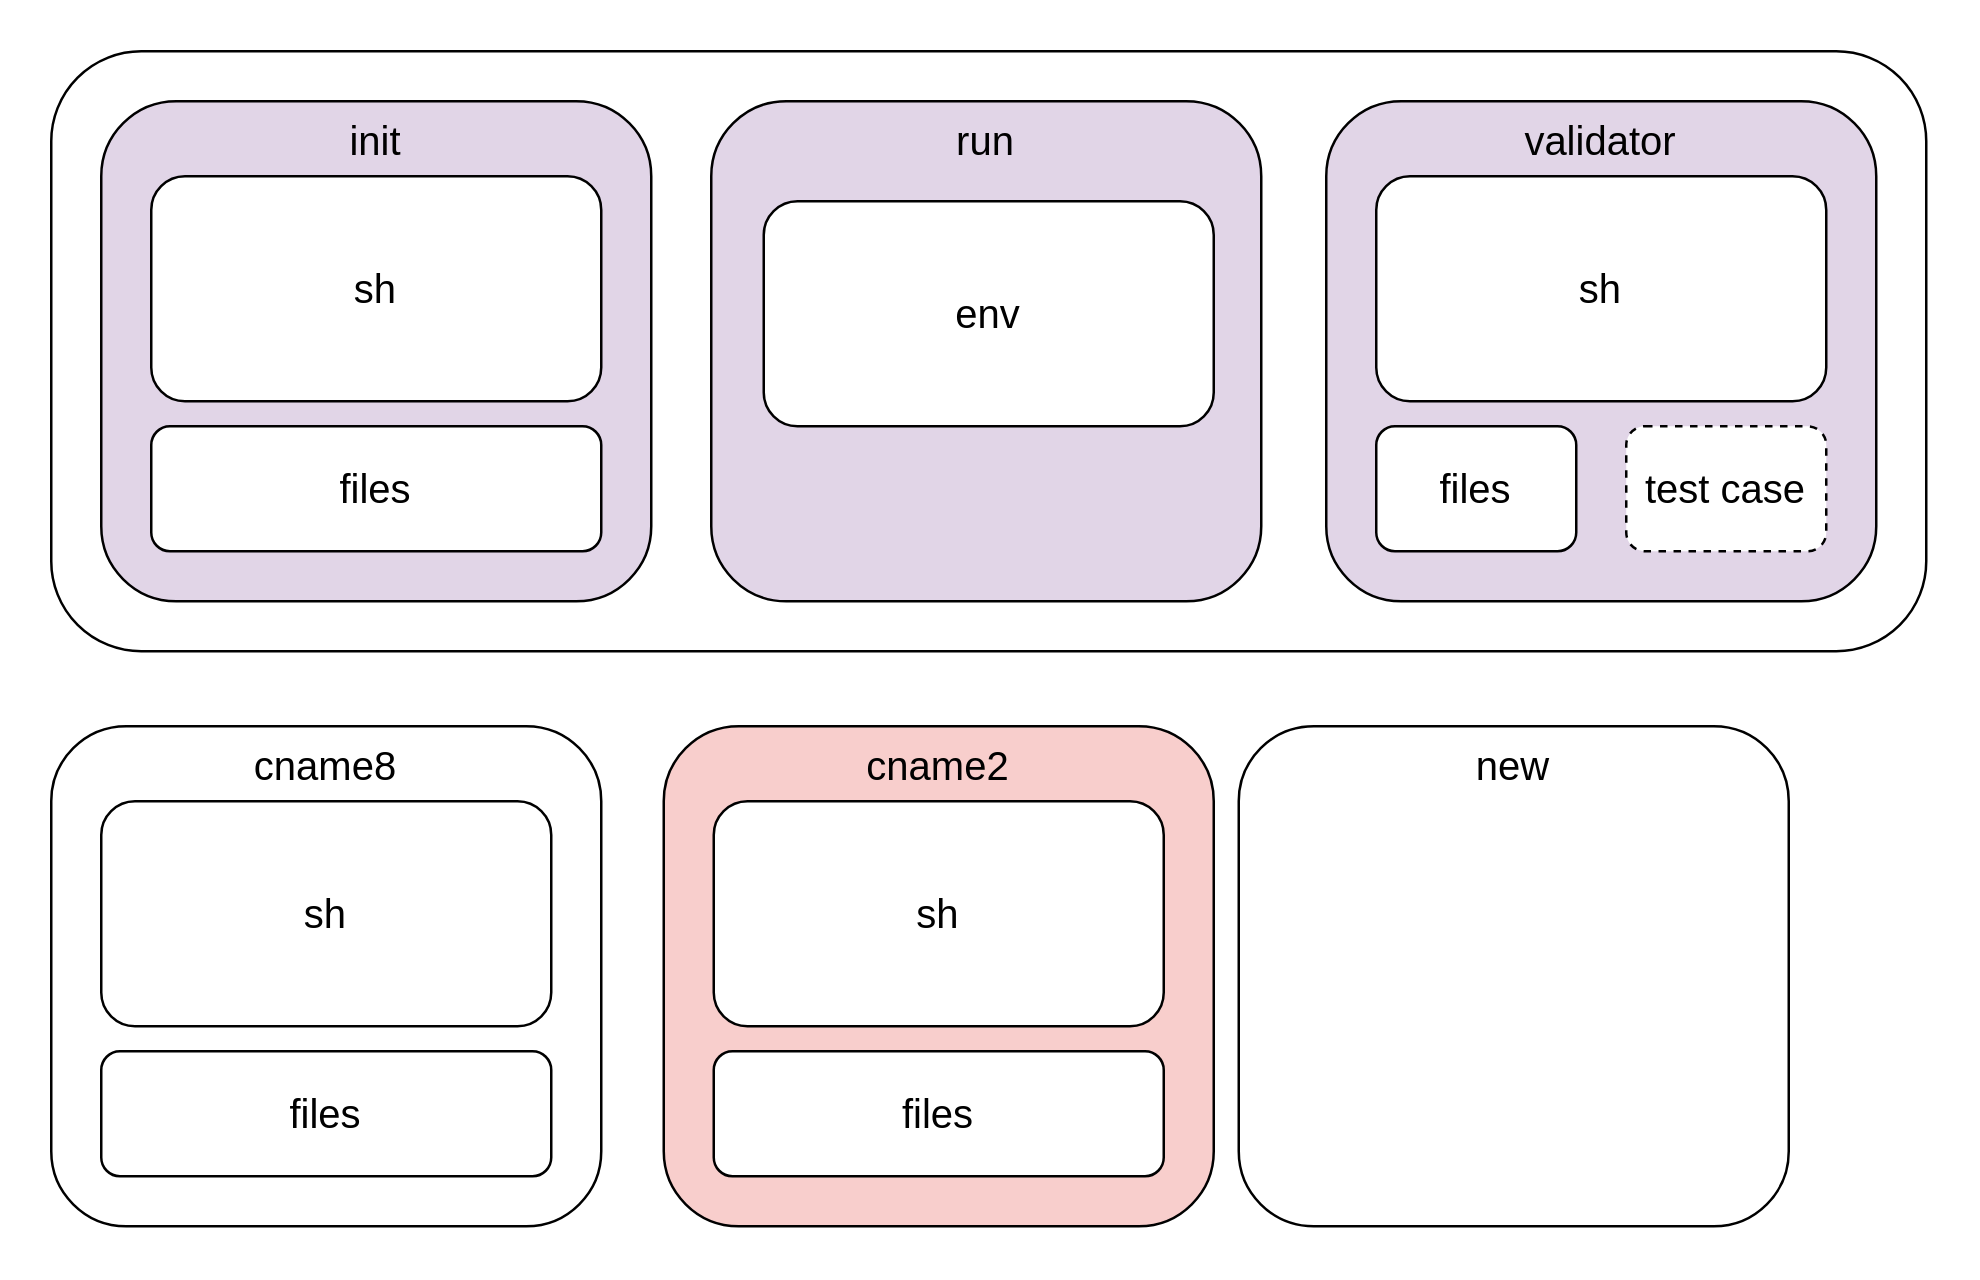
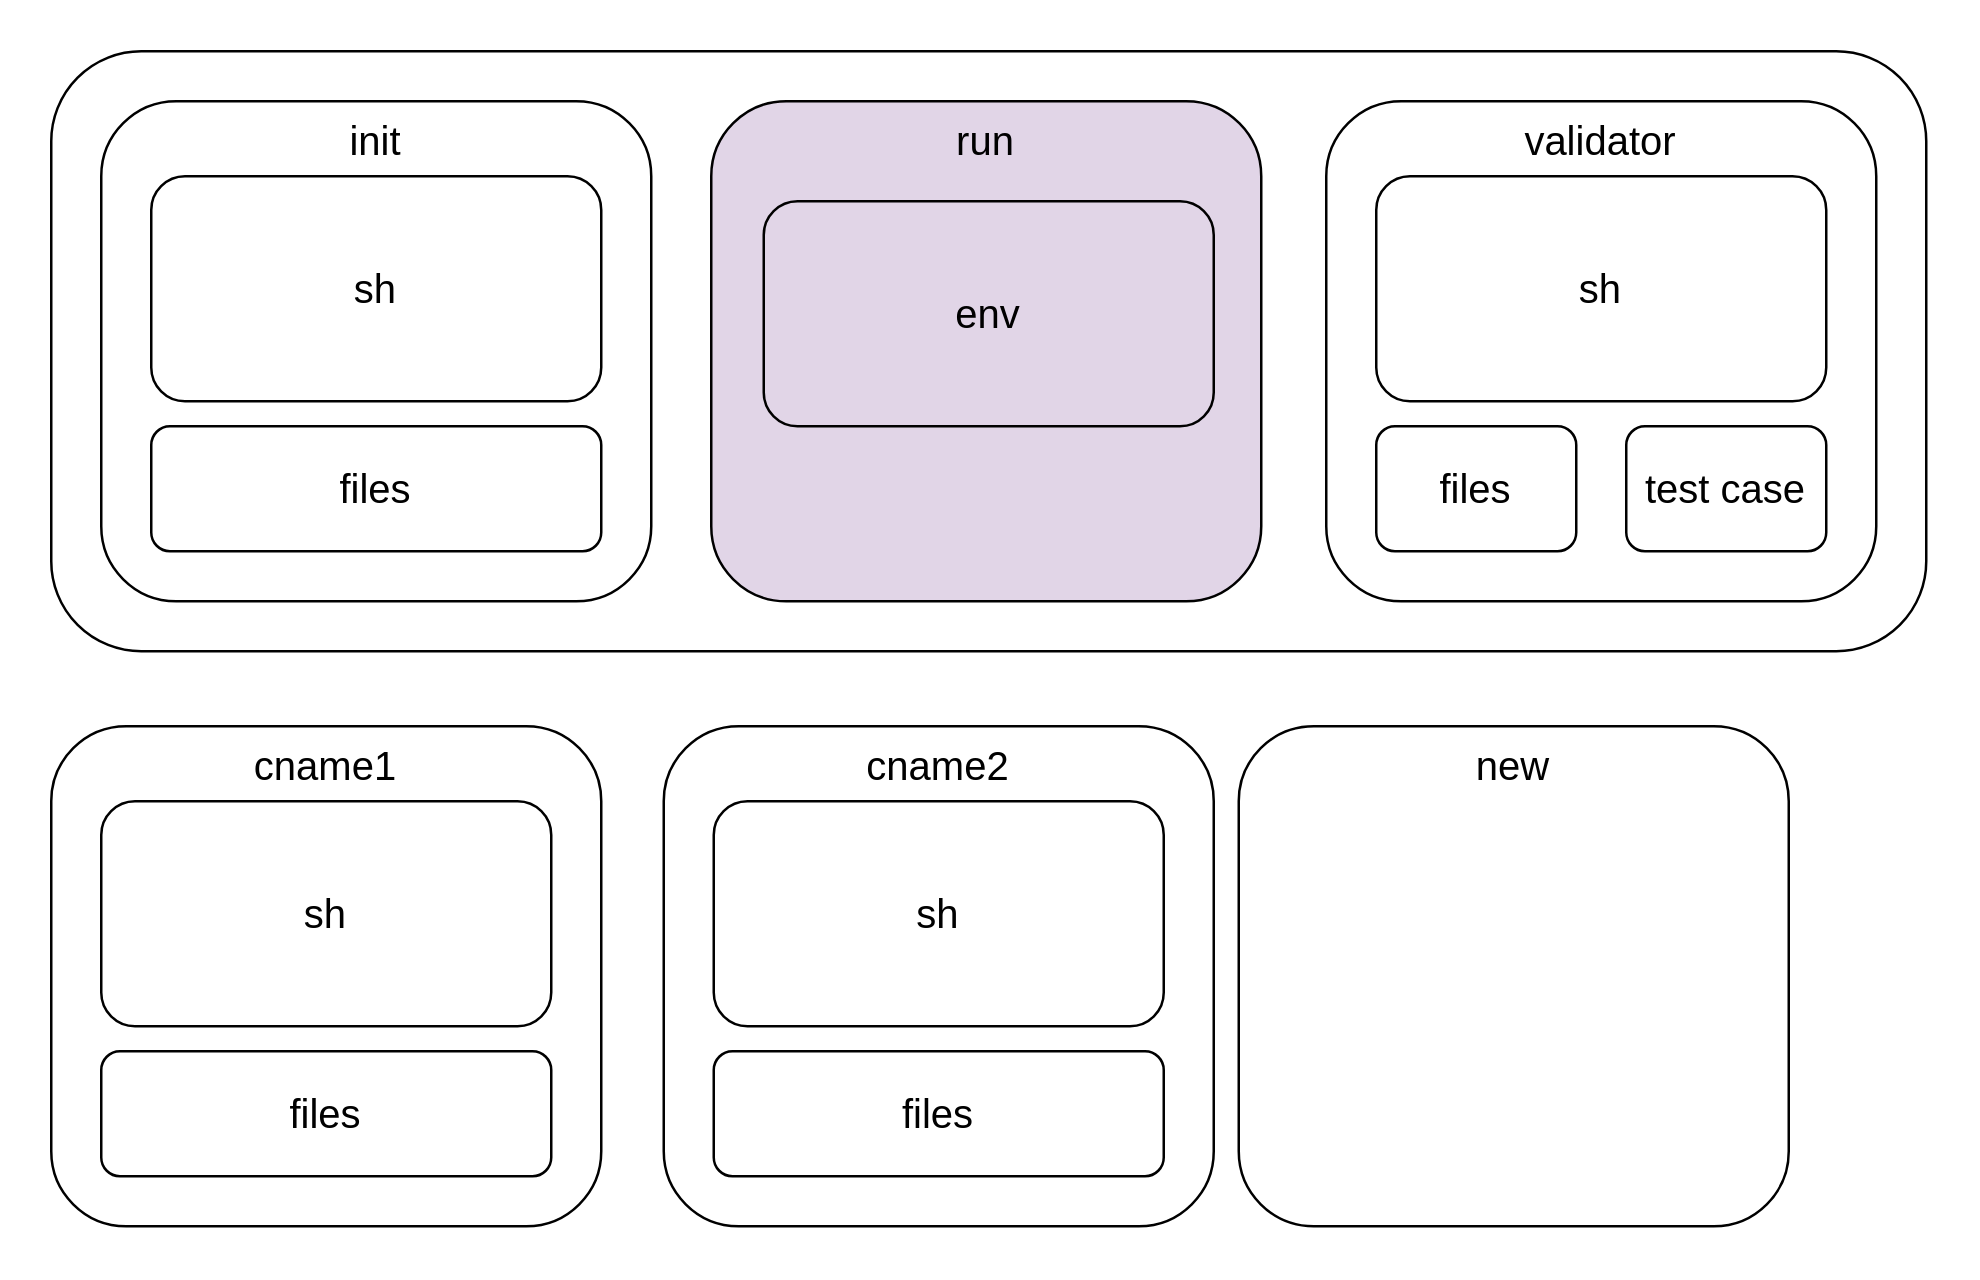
node "init": fillcolor #e1d5e7 -> #ffffff
node "validator": fillcolor #e1d5e7 -> #ffffff
node "env": fillcolor #ffffff -> #e1d5e7
node "test case": style dashed -> solid
node "cname8": label "cname8" -> "cname1"
node "cname2": fillcolor #f8cecc -> #ffffff
